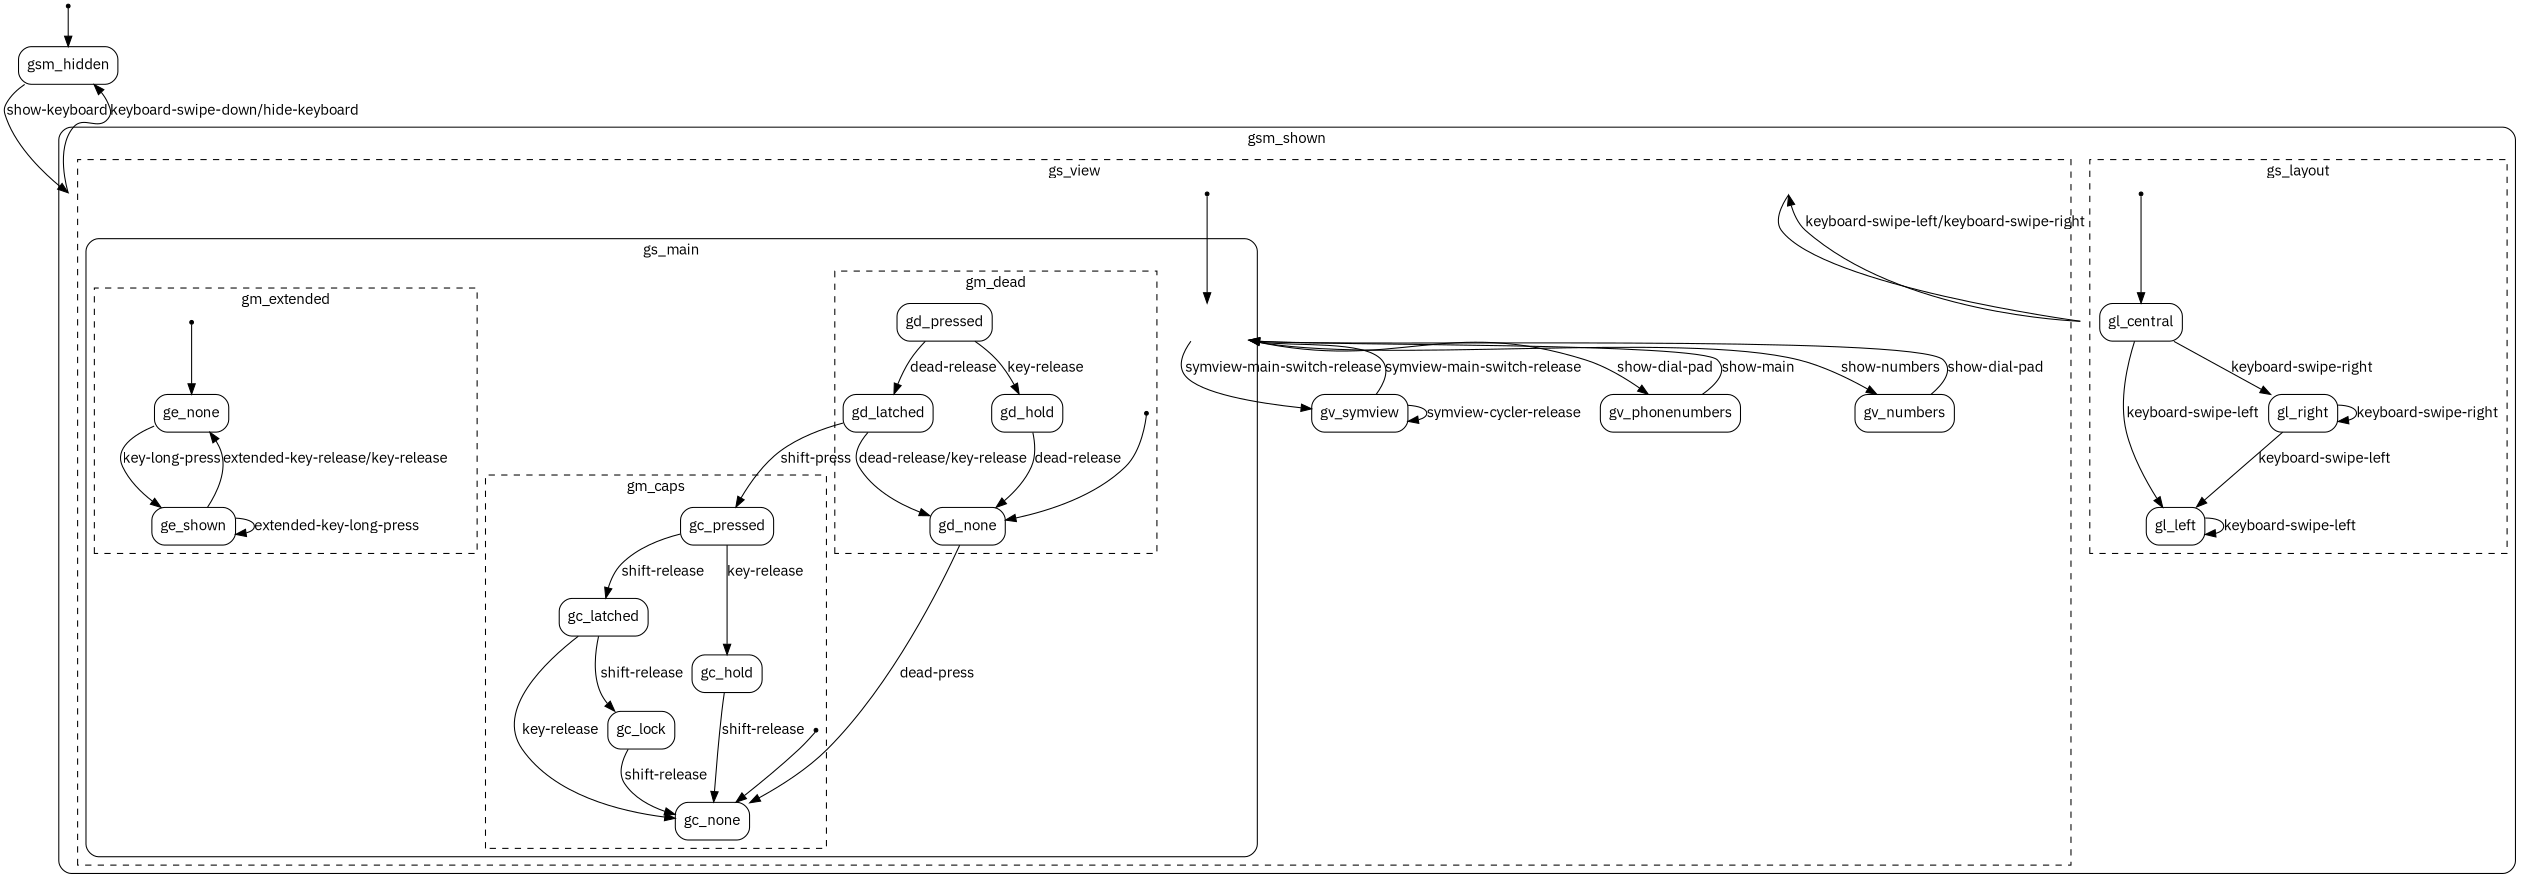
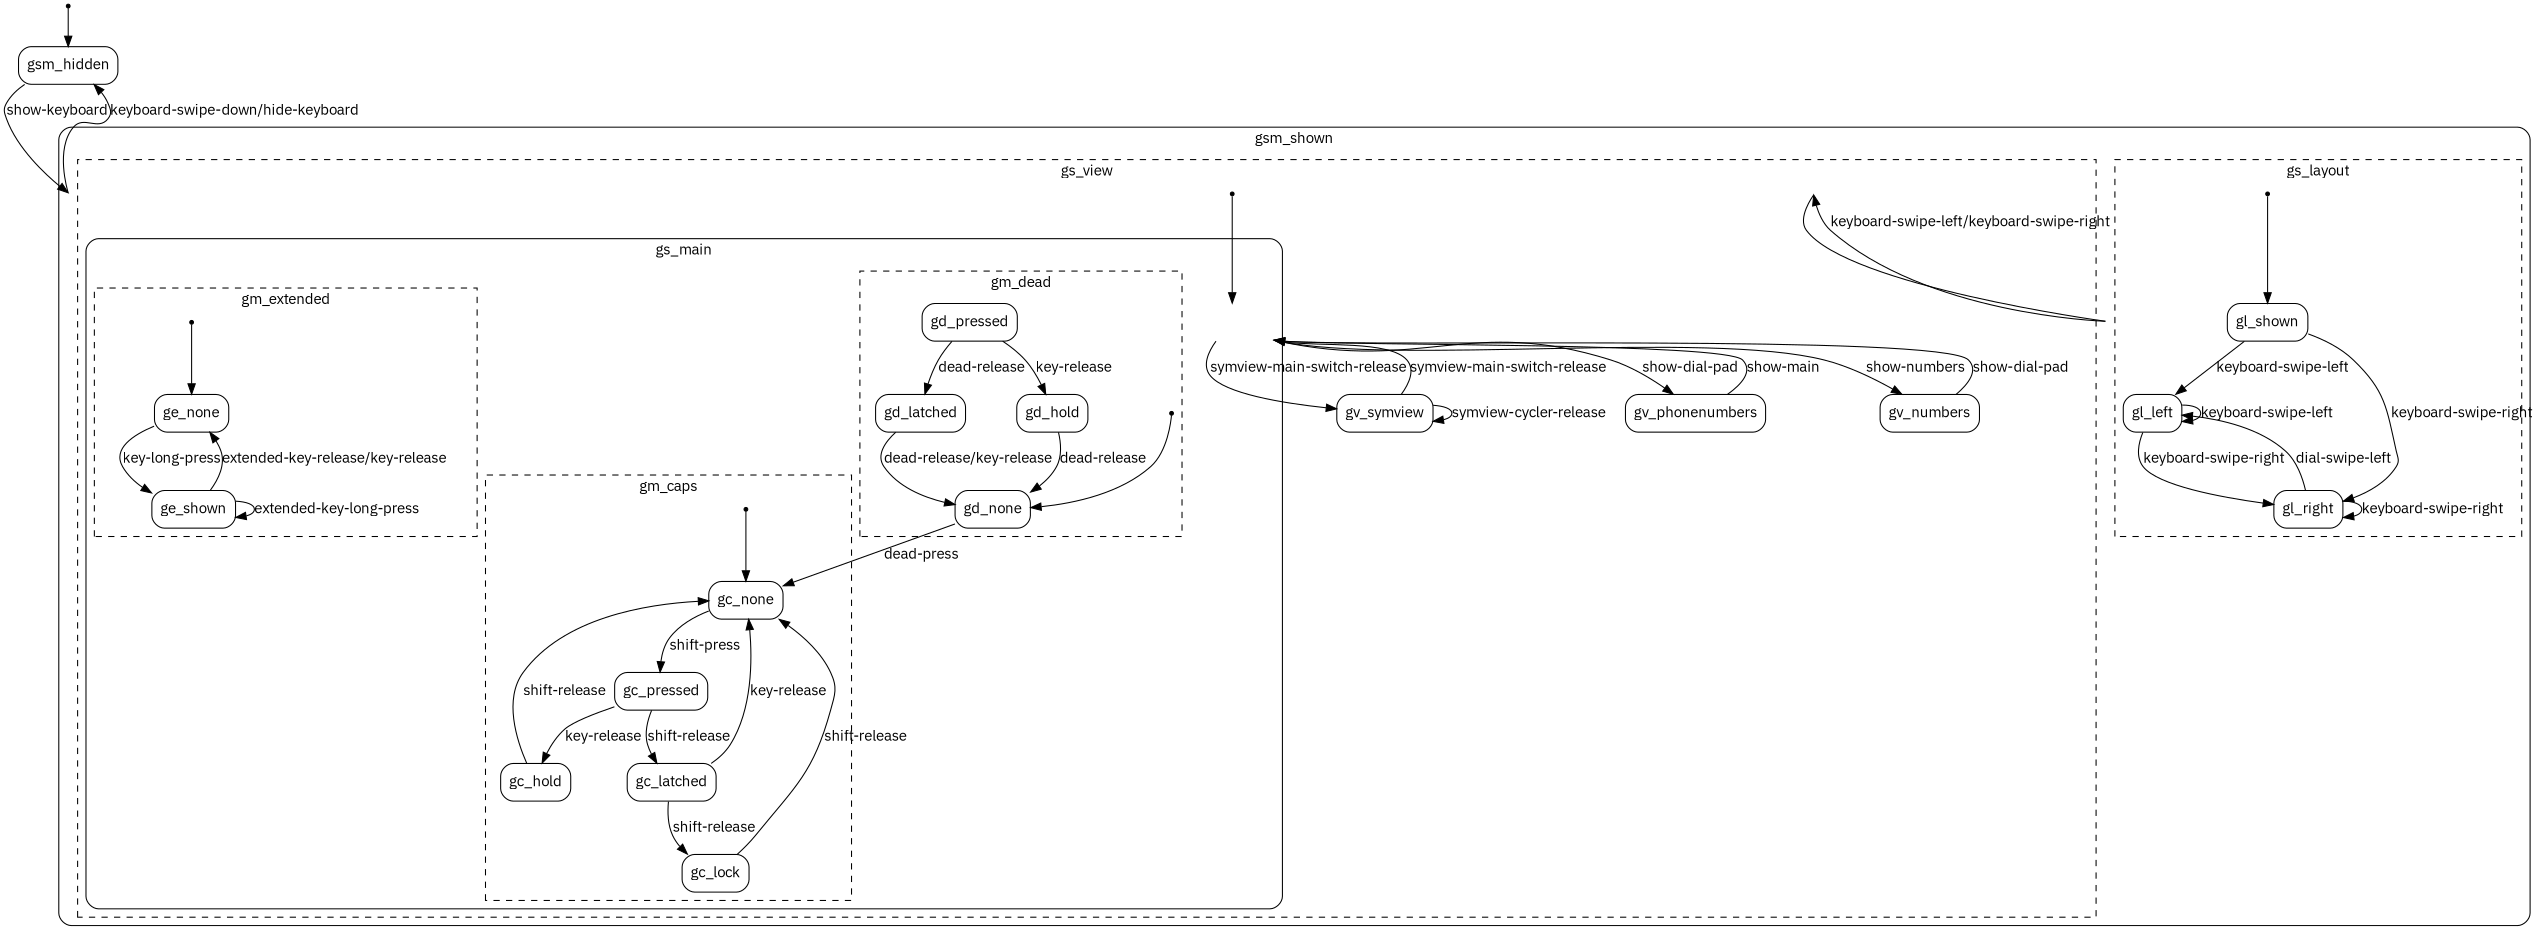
node "gl_central": label "gl_central" -> "gl_shown"
edge "gd_latched" -> "gc_pressed": now "gc_none" -> "gc_pressed"
edge "gl_right" -> "gl_left": label "keyboard-swipe-left" -> "dial-swipe-left"
edge "gl_left" -> "gl_right": added, label "keyboard-swipe-right"
